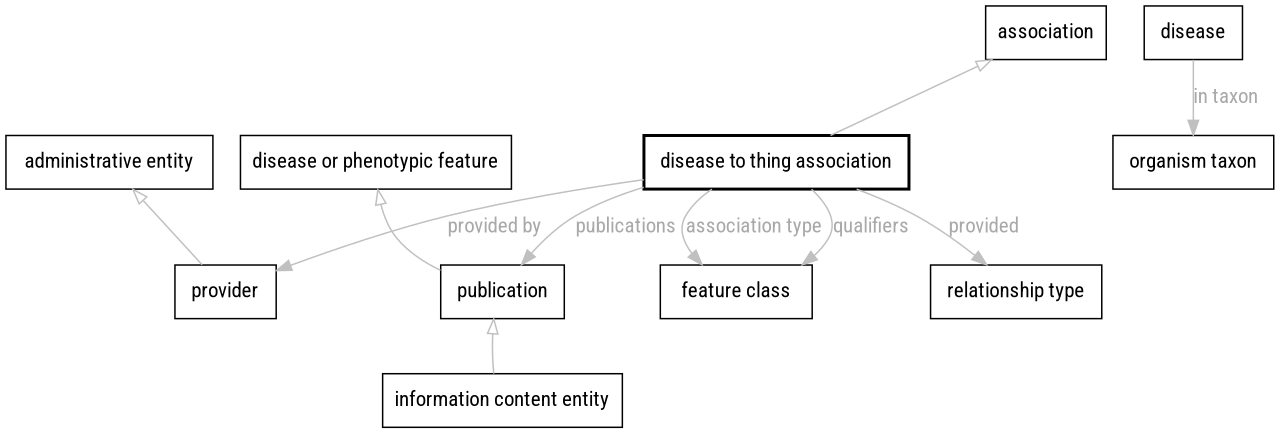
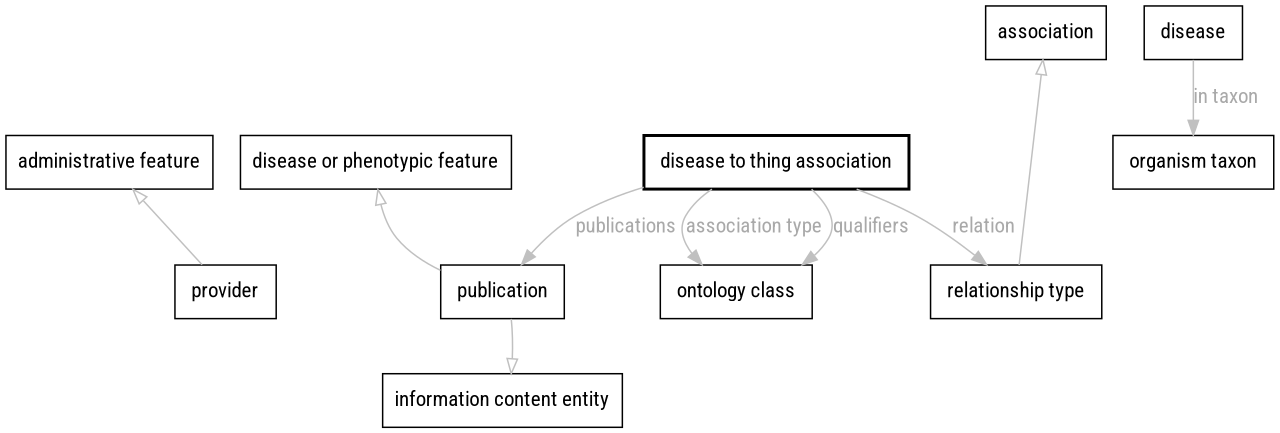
edge "disease to thing association" -> "association": now "relationship type" -> "association"
node "administrative entity": label "administrative entity" -> "administrative feature"
edge "disease to thing association" -> "provider": removed, label "provided by"
edge "disease to thing association" -> "relationship type": label "provided" -> "relation"
node "feature class": label "feature class" -> "ontology class"
edge "information content entity" -> "publication": reversed
